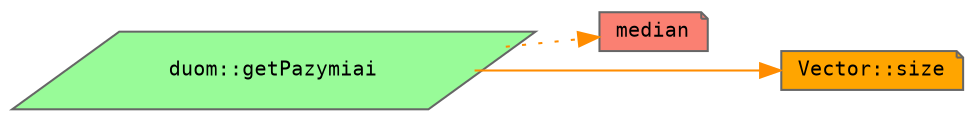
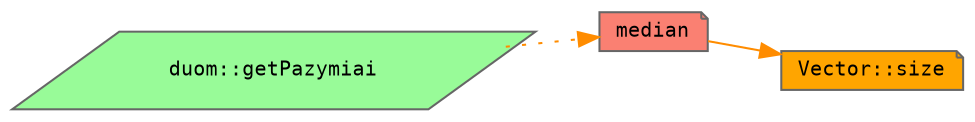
edge "duom::getPazymiai" -> "Vector::size": now "median" -> "Vector::size"
